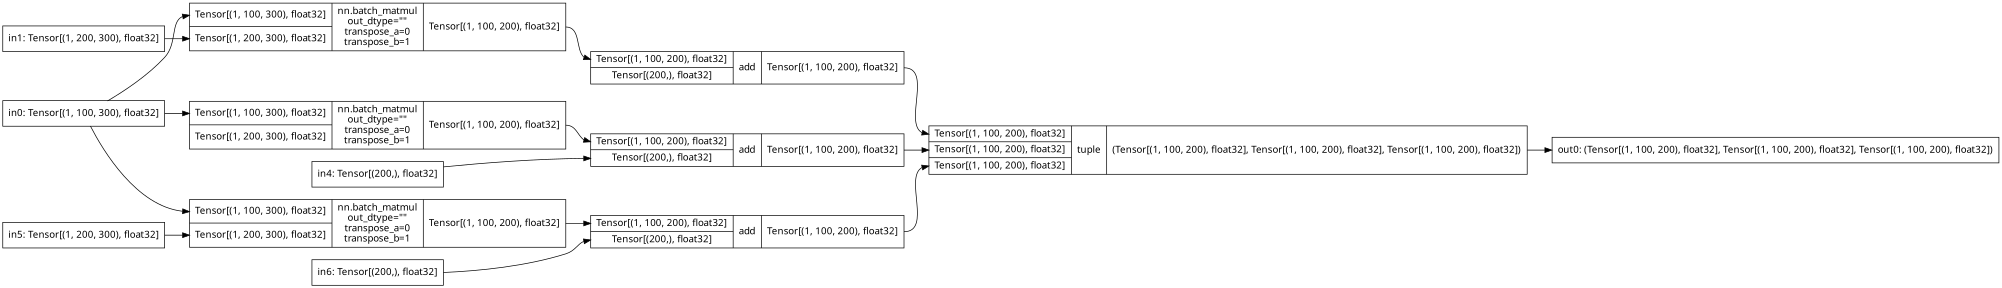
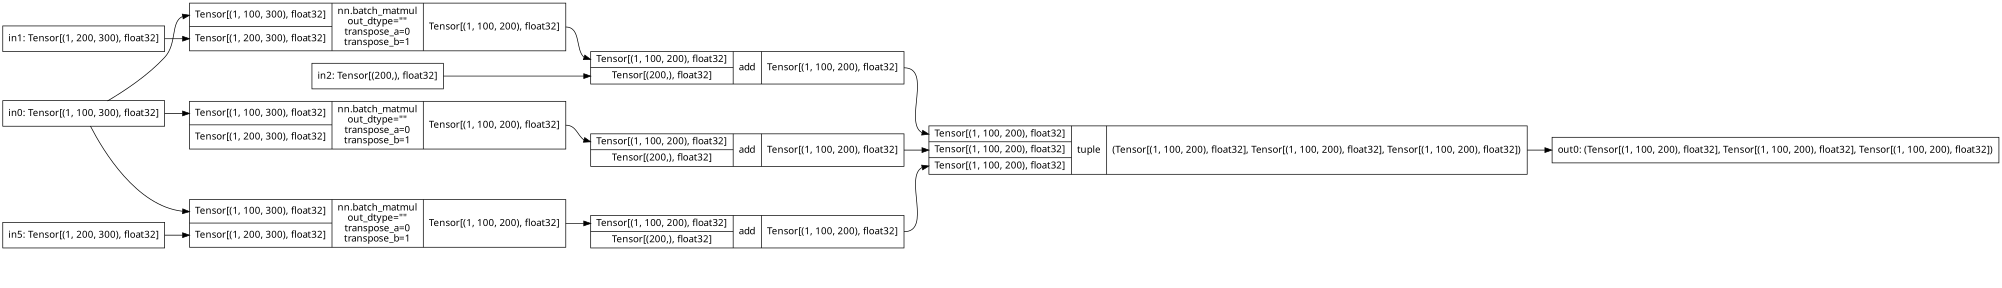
node "in2: Tensor[(200,), float32]": added
node "in4: Tensor[(200,), float32]": removed
node "in6: Tensor[(200,), float32]": removed
